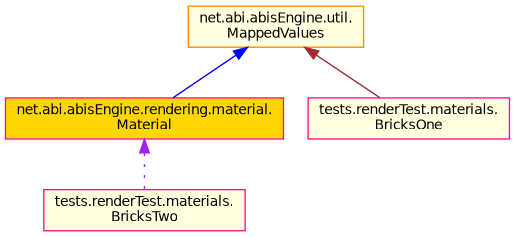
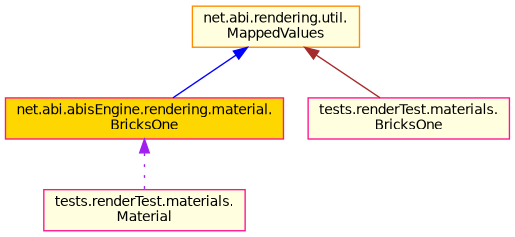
node "net.abi.abisEngine.util. MappedValues": label "net.abi.abisEngine.util. MappedValues" -> "net.abi.rendering.util. MappedValues"
node "net.abi.abisEngine.rendering.material. Material": label "net.abi.abisEngine.rendering.material. Material" -> "net.abi.abisEngine.rendering.material. BricksOne"
node "tests.renderTest.materials. BricksTwo": label "tests.renderTest.materials. BricksTwo" -> "tests.renderTest.materials. Material"
